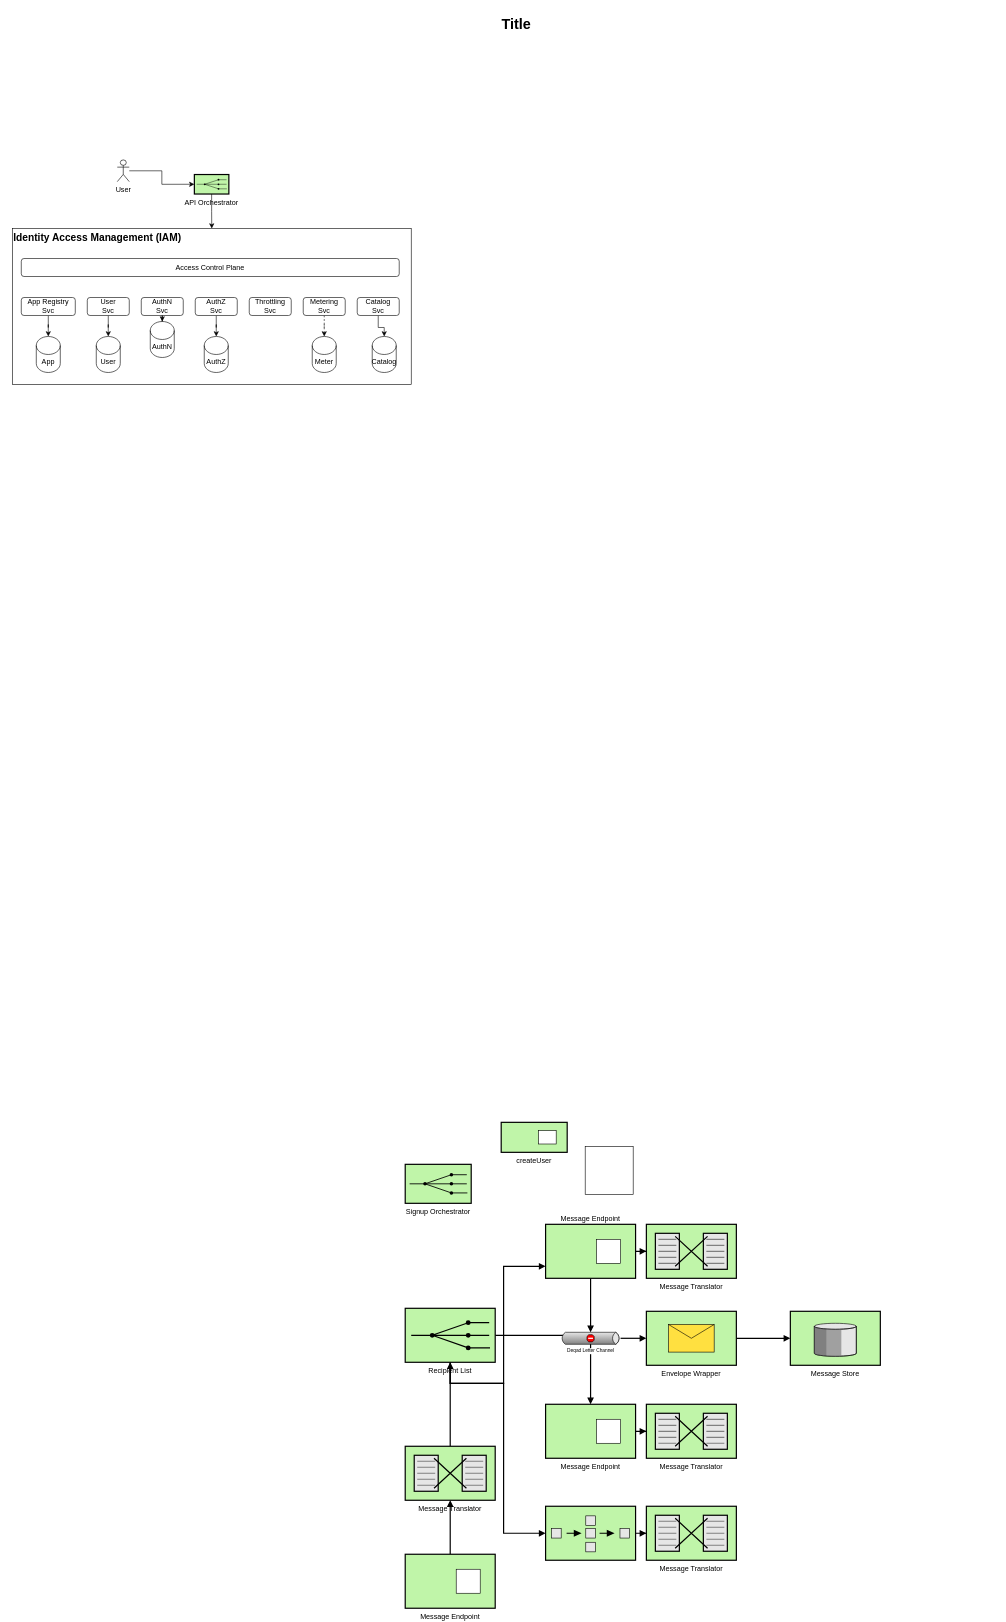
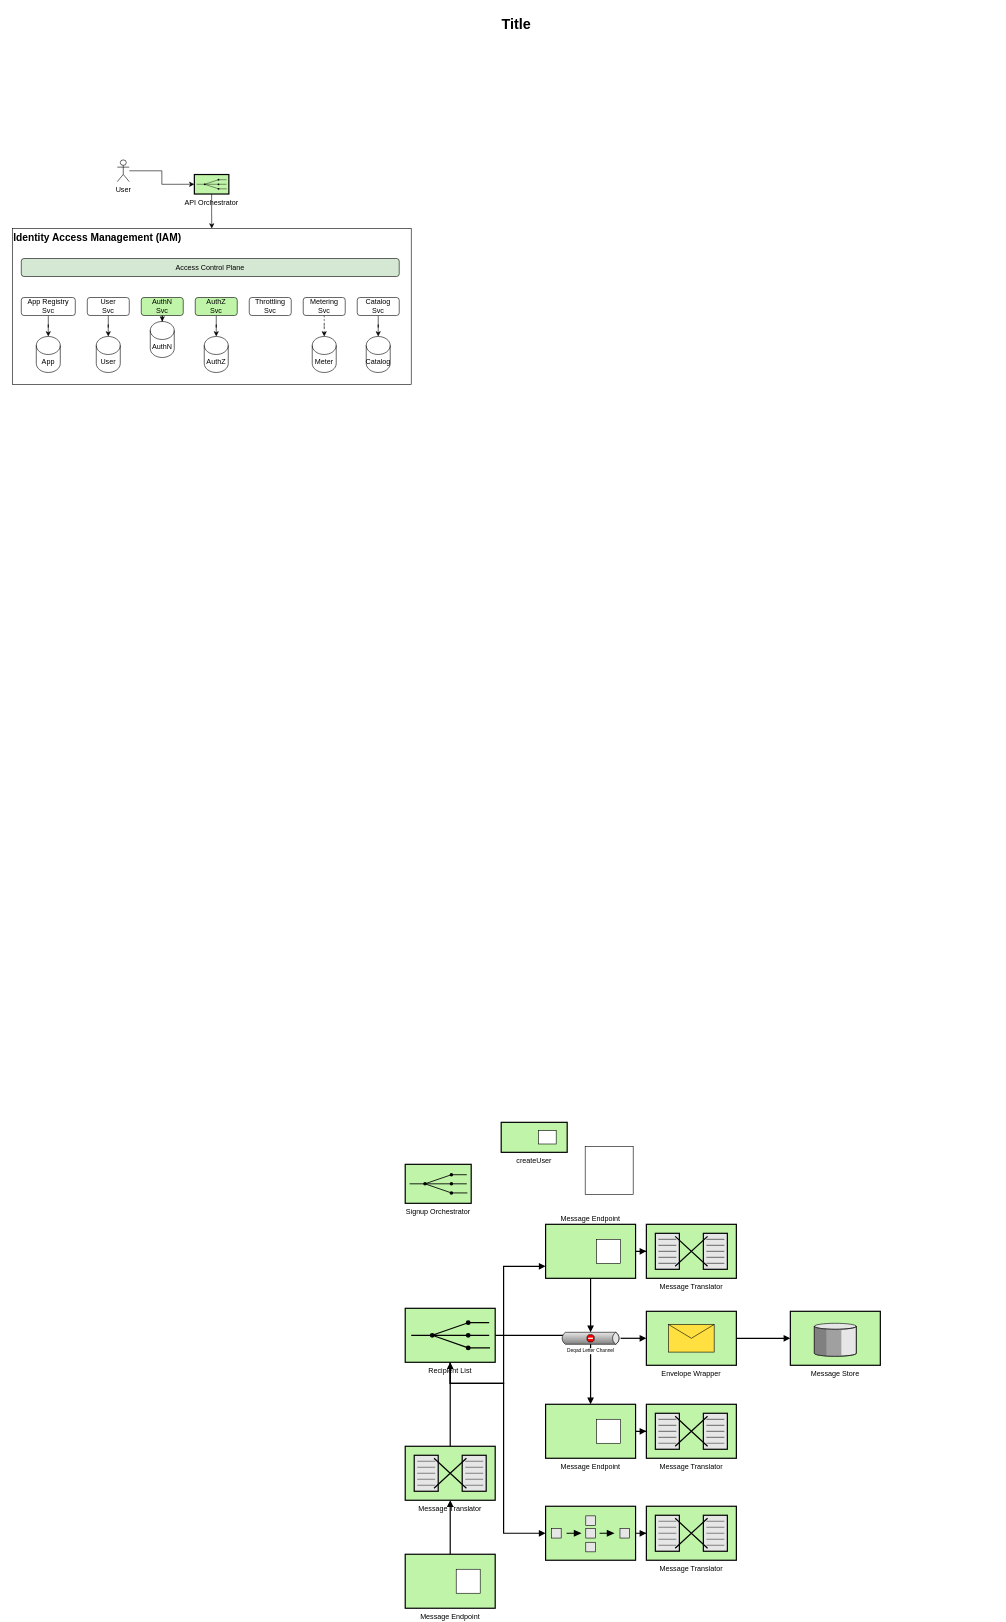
node "Access Control Plane": fillcolor #ffffff -> #d5e8d4
node "AuthN Svc": fillcolor #ffffff -> #c0f5a9
node "AuthZ Svc": fillcolor #ffffff -> #c0f5a9
node "Catalog": moved (384, 354) -> (378, 354)
